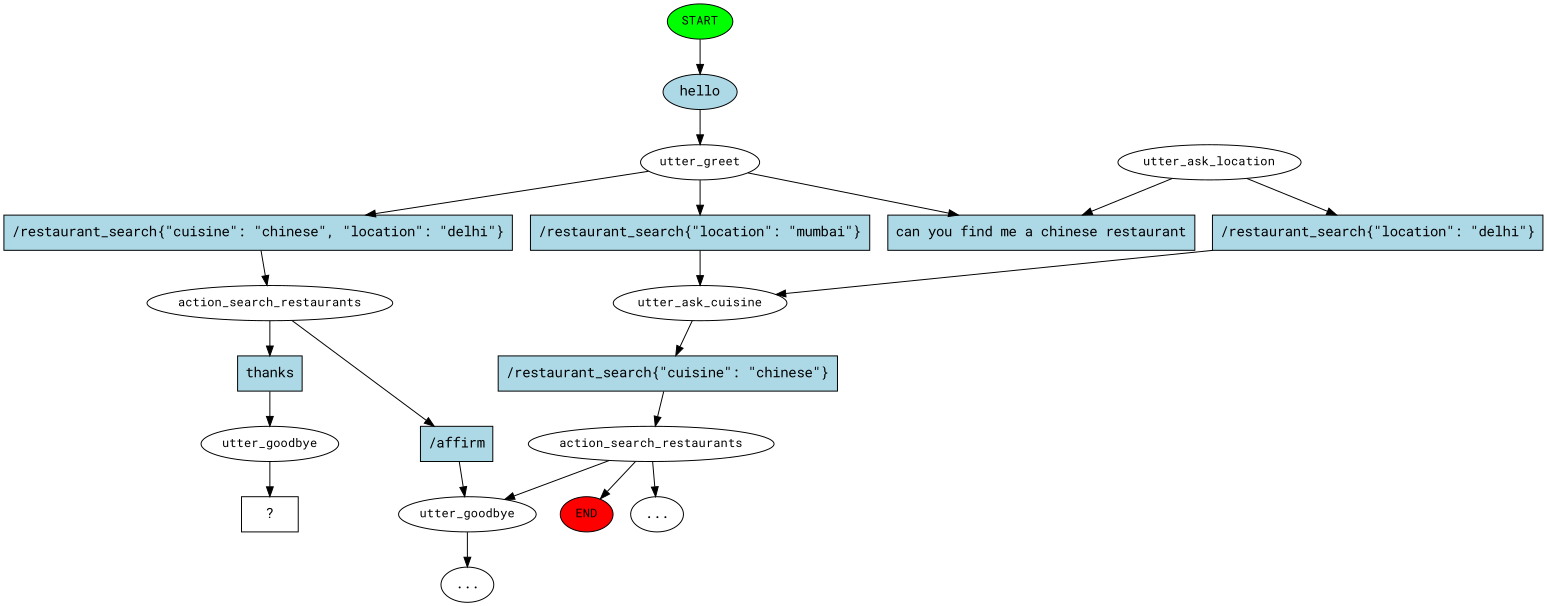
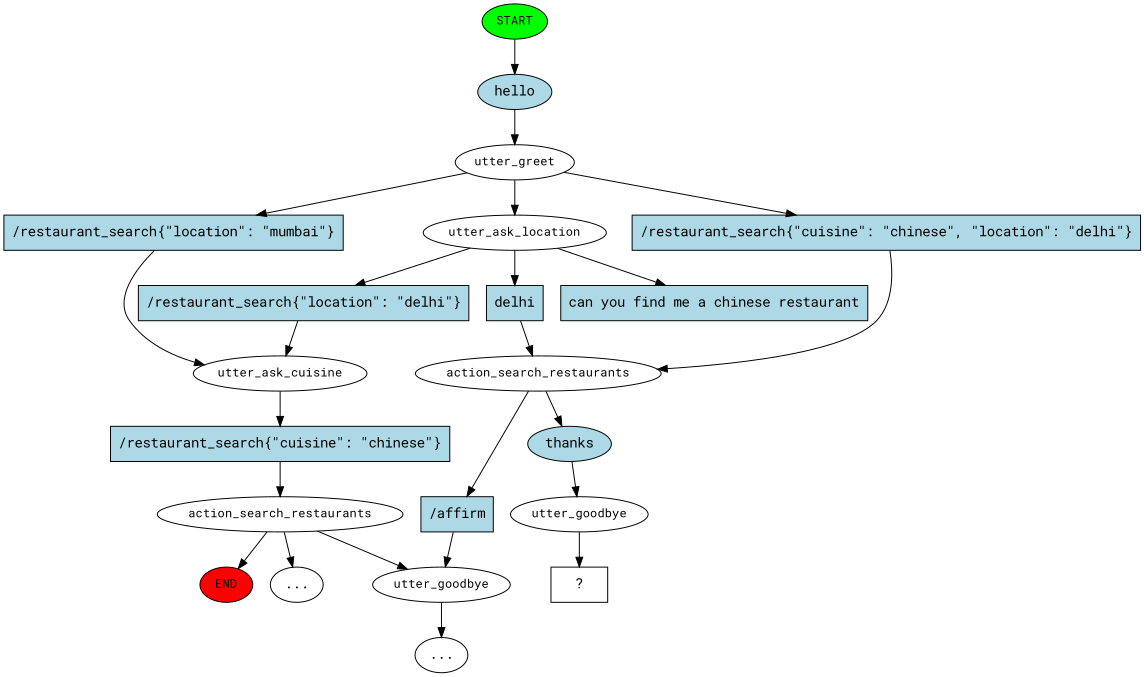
edge "utter_greet" -> "can you find me a chinese restaurant": now "utter_greet" -> "utter_ask_location"
node "delhi": added
node "thanks": shape box -> ellipse
